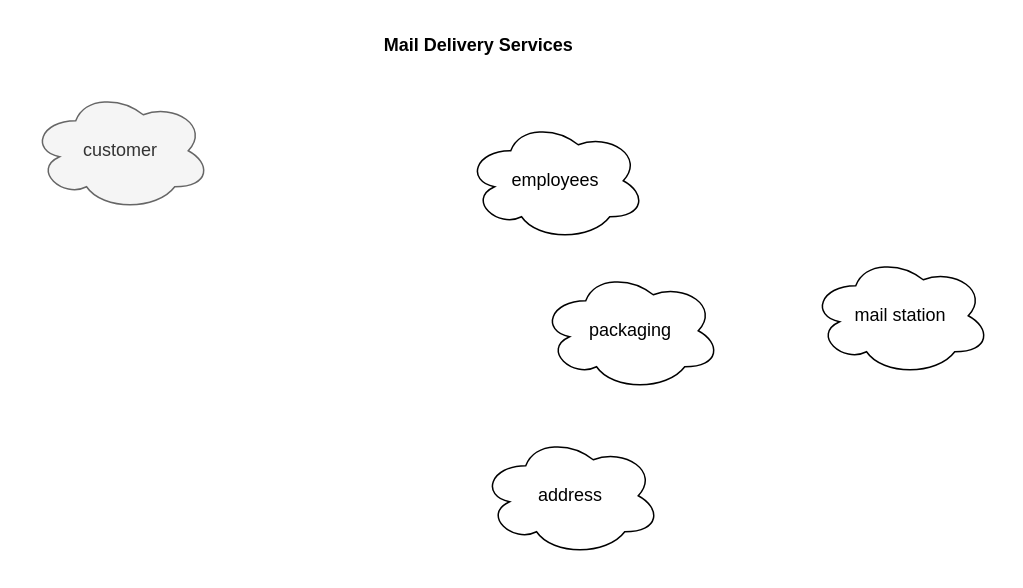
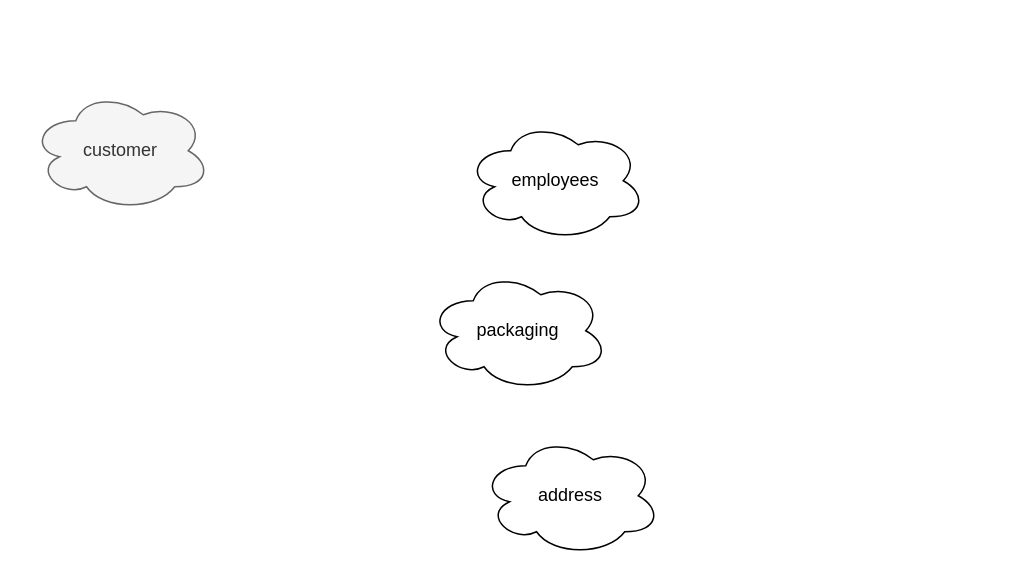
node "Mail Delivery Services": removed
node "mail station": removed
node "packaging": moved (631, 331) -> (518, 331)
